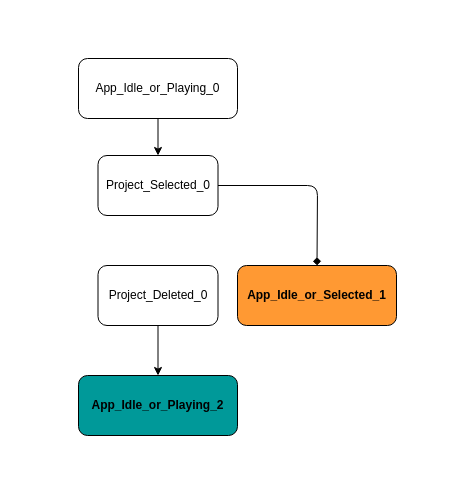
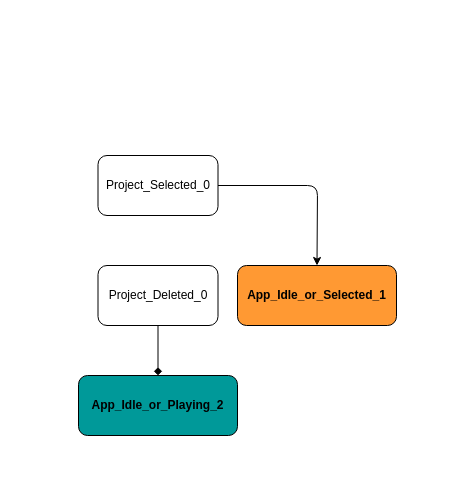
node "App_Idle_or_Playing_0": removed
edge "App_Idle_or_Playing_0" -> "Project_Selected_0": removed
edge "Project_Selected_0" -> "App_Idle_or_Selected_1": arrowhead diamond -> classic
edge "Project_Deleted_0" -> "App_Idle_or_Playing_2": arrowhead classic -> diamond
